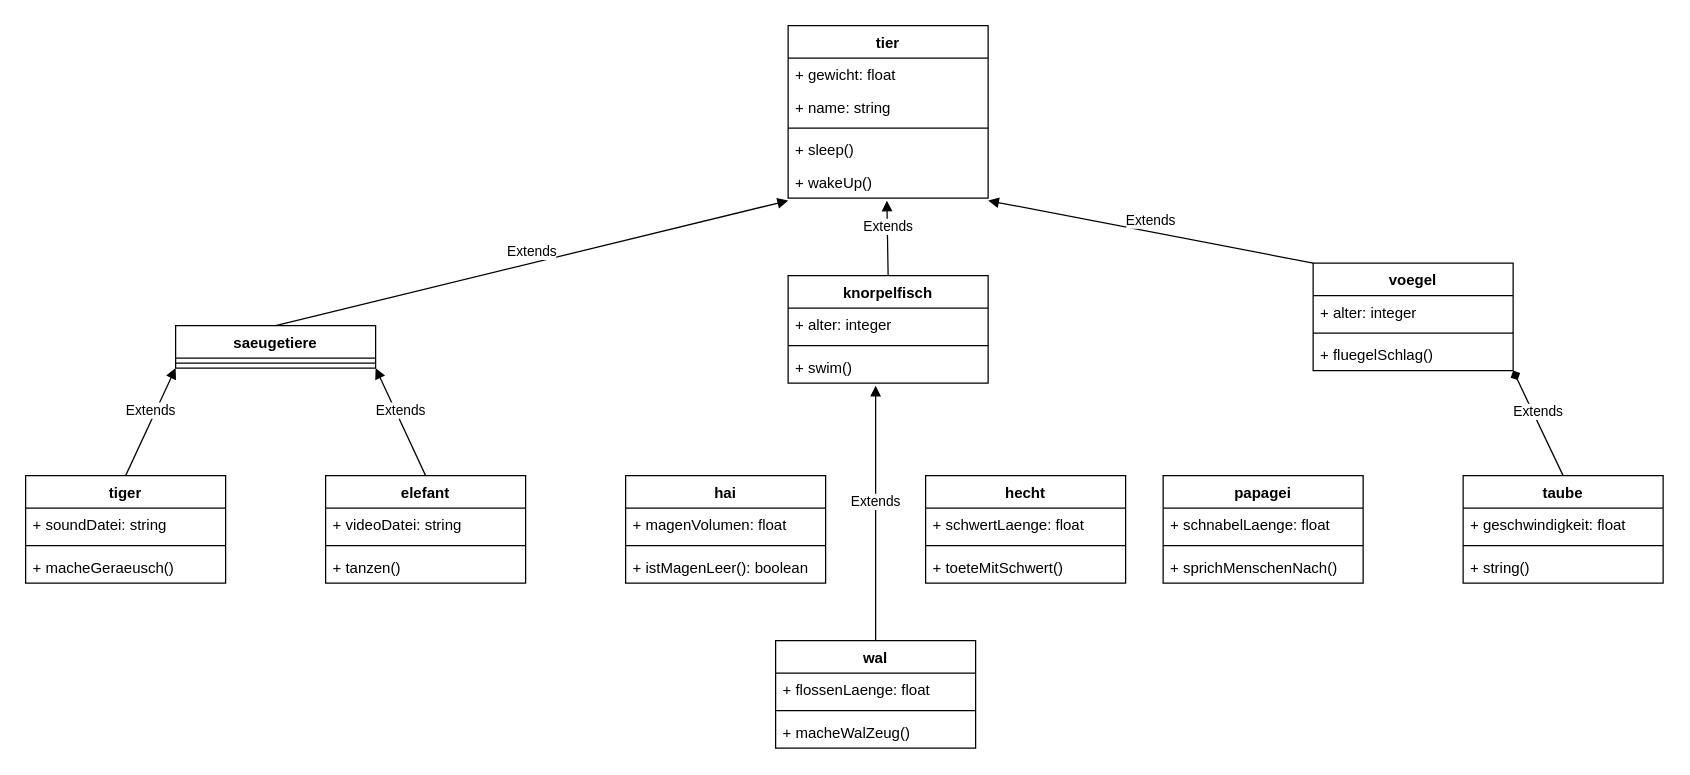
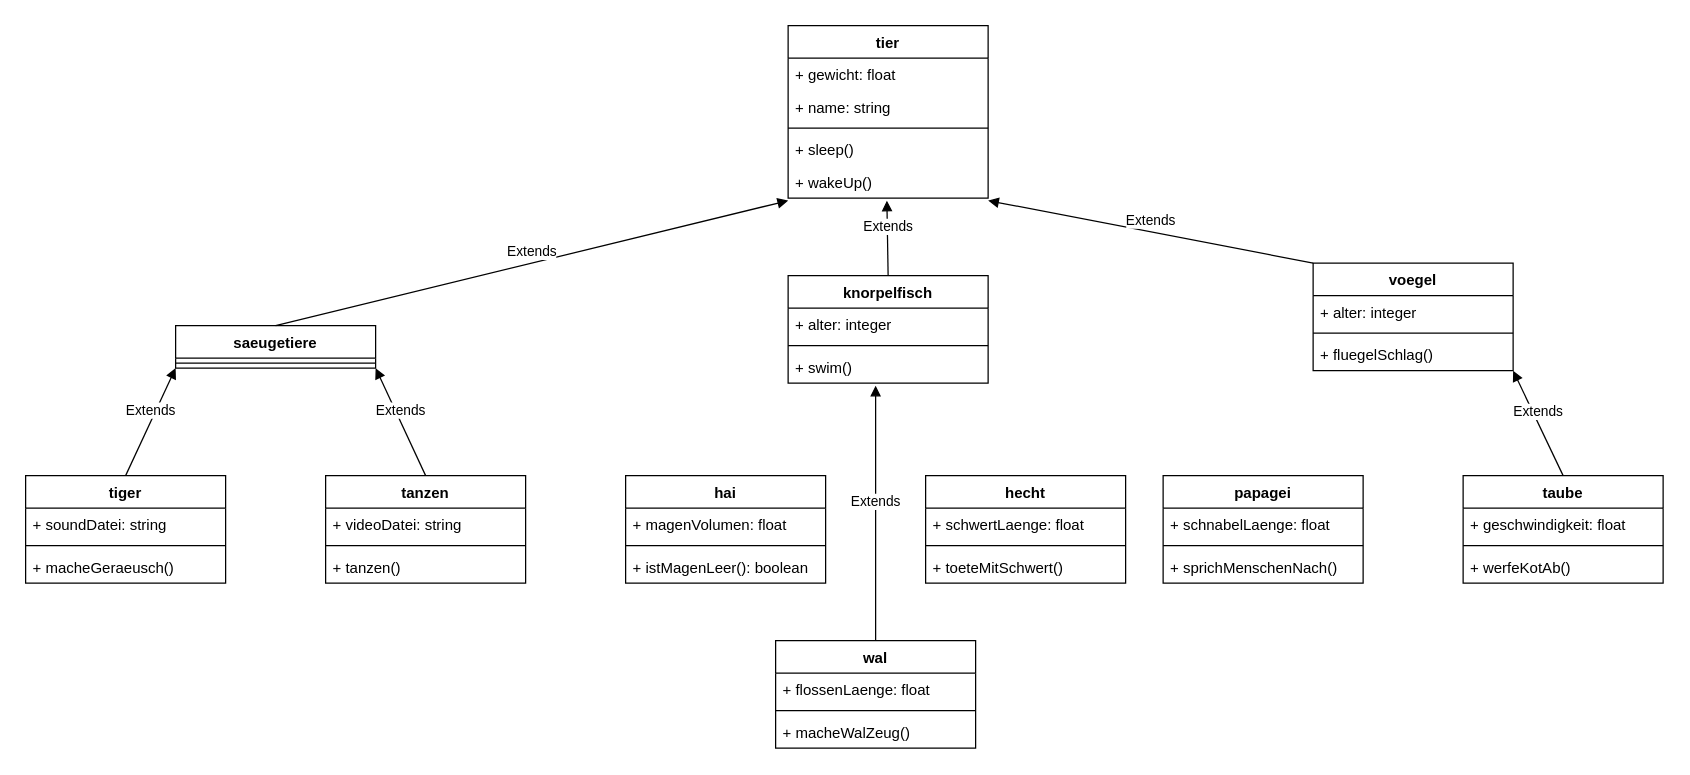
edge "taube" -> "voegel": arrowhead diamond -> block
node "elefant": label "elefant" -> "tanzen"
node "+ string()": label "+ string()" -> "+ werfeKotAb()"
